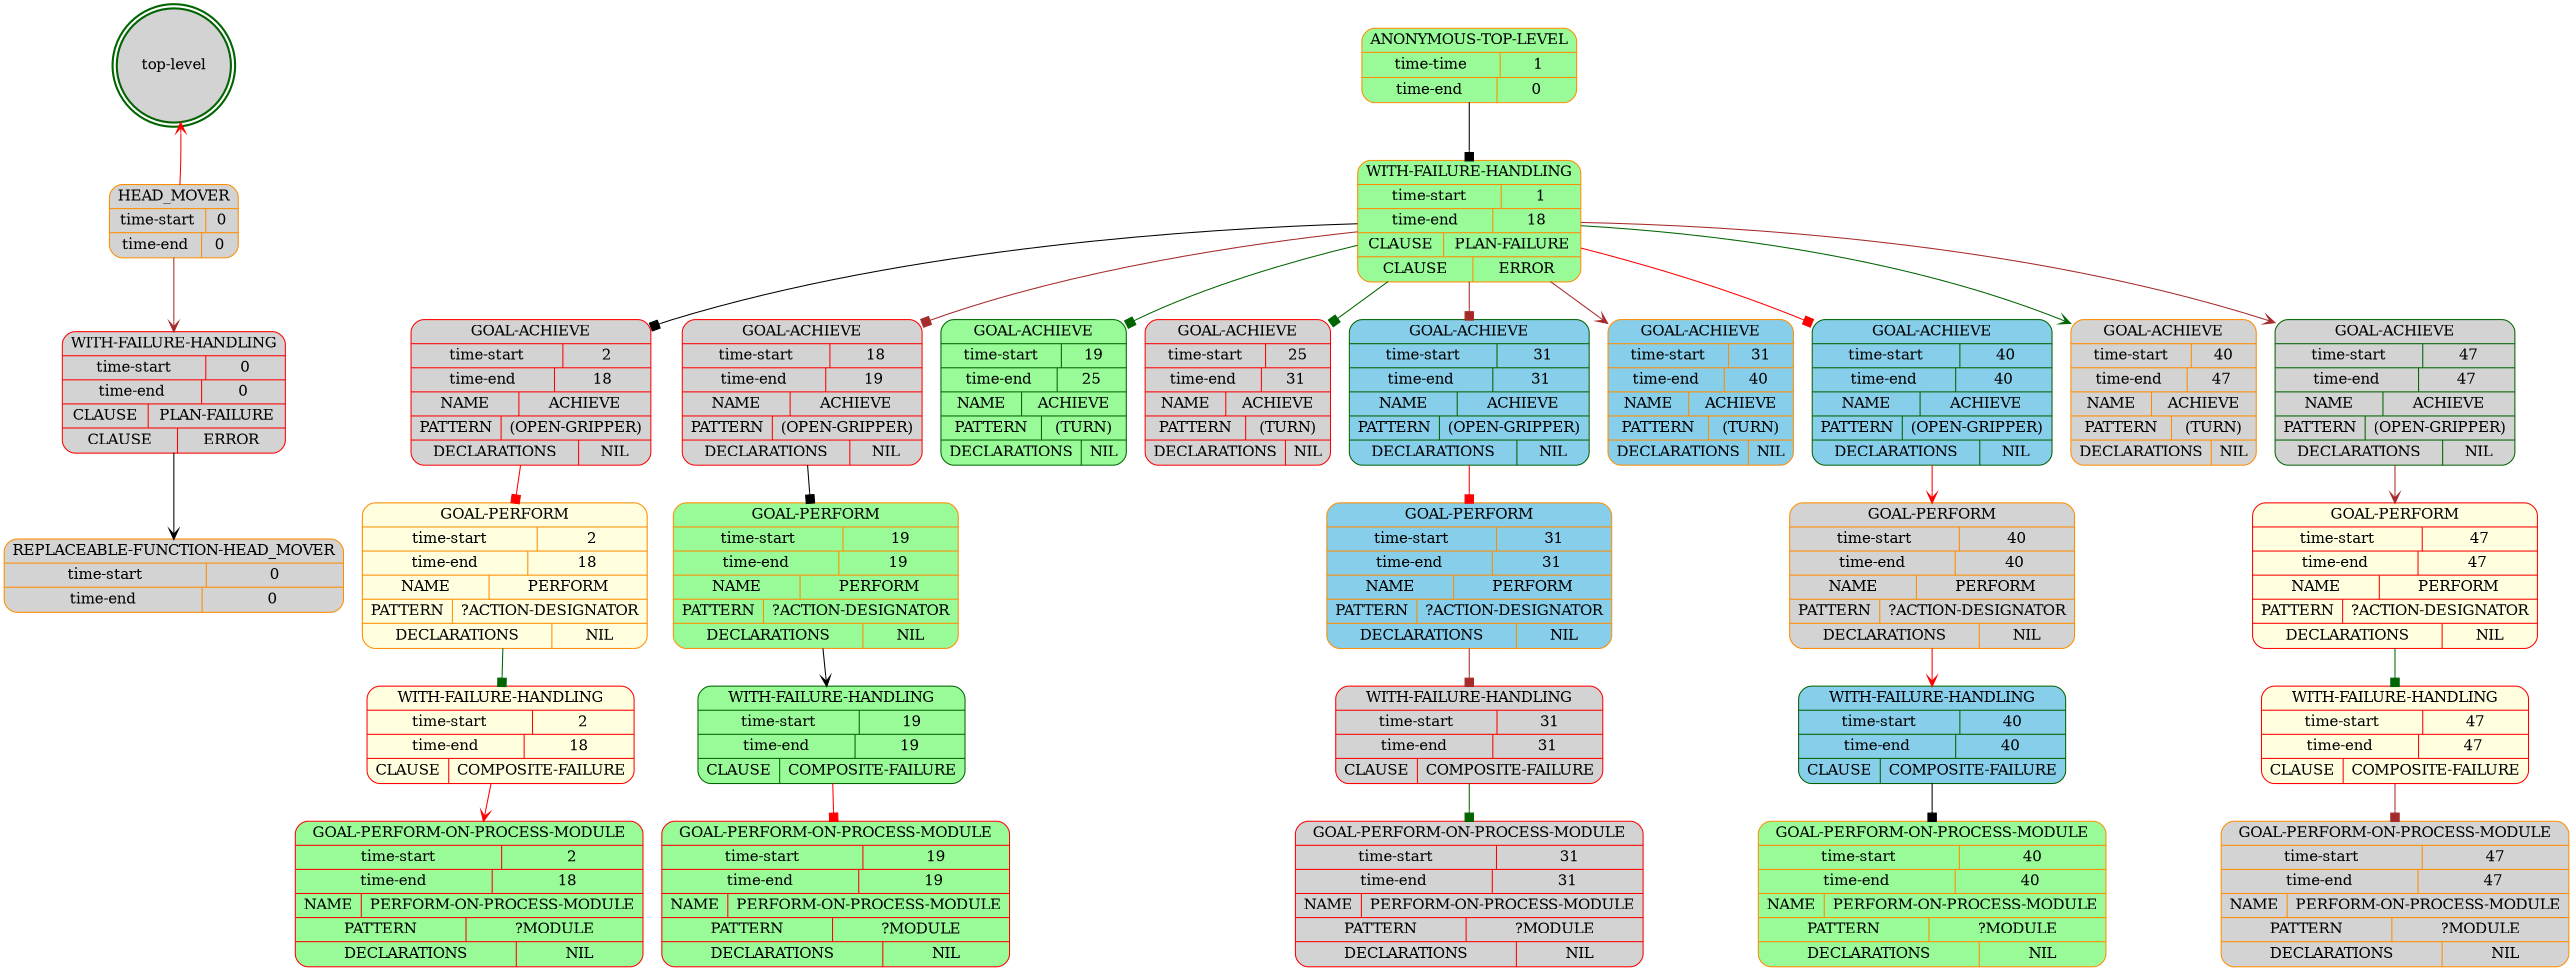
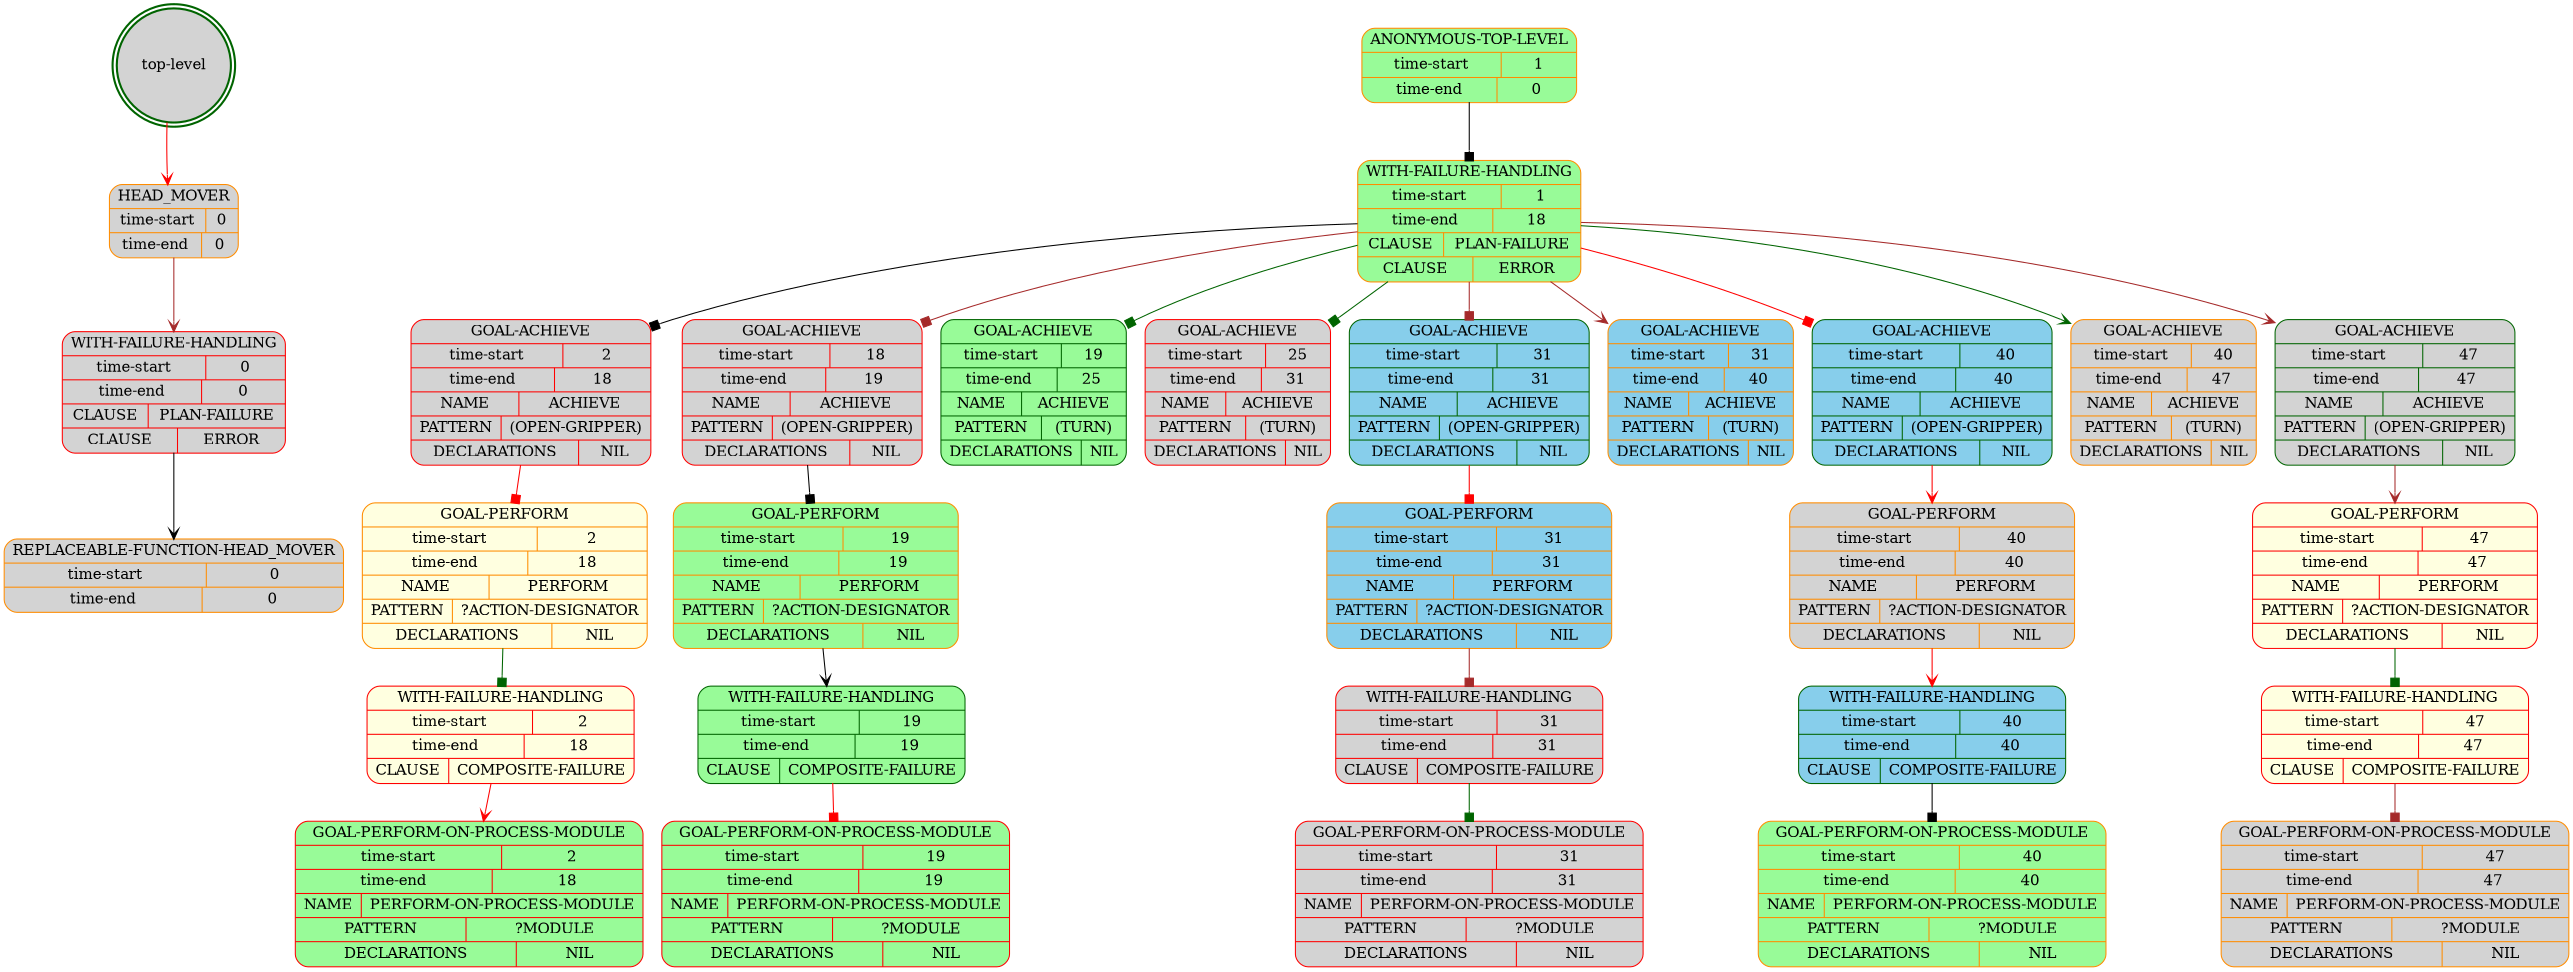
node "ANONYMOUS-TOP-LEVEL": text "time-time" -> "time-start"
edge "HEAD_MOVER" -> "top-level": reversed
